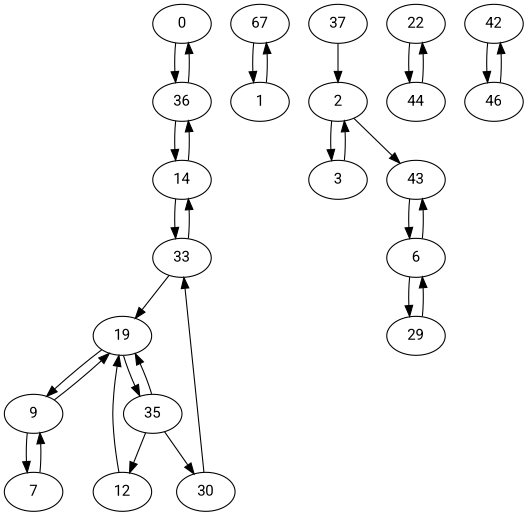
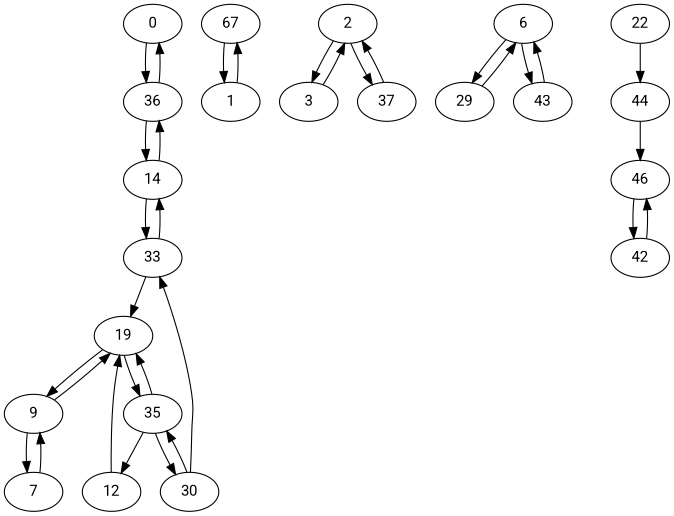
edge "44" -> "22": now "44" -> "46"
edge "2" -> "43": now "2" -> "37"
edge "30" -> "35": added
